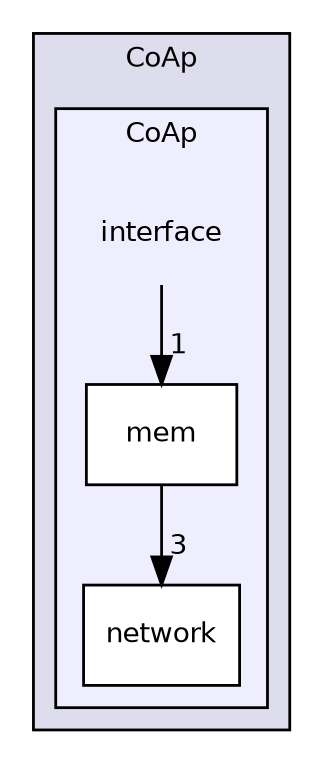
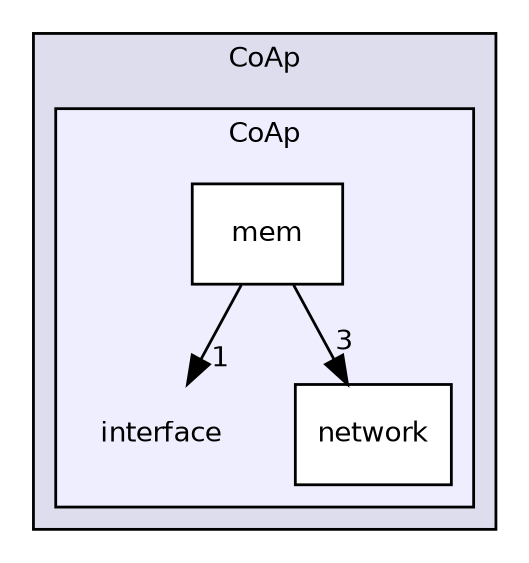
edge "interface" -> "mem": reversed
